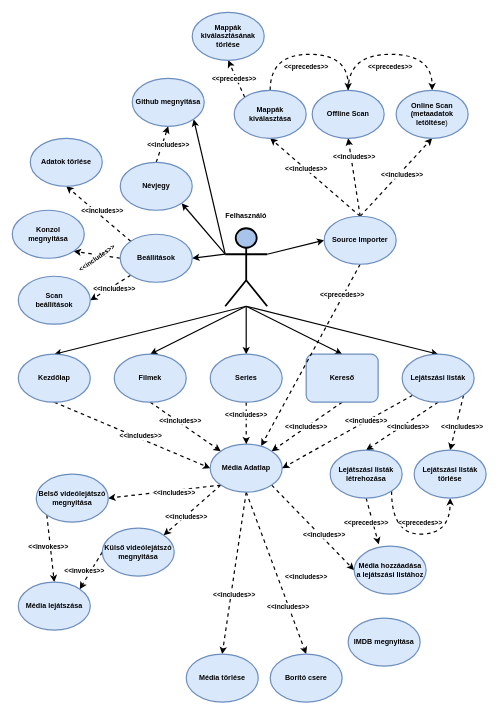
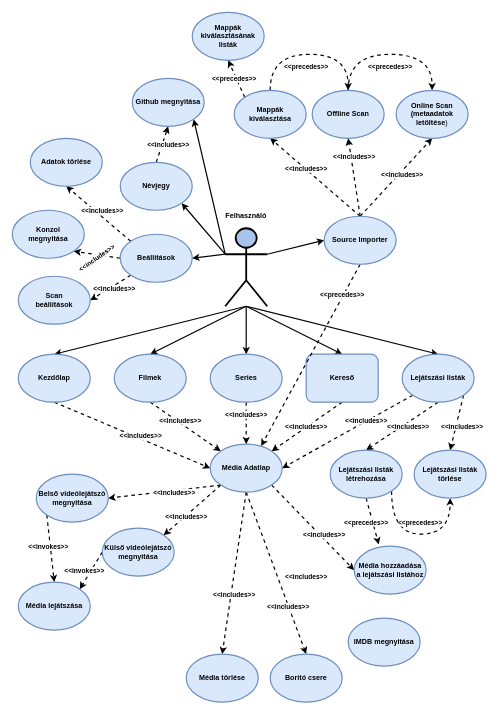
node "Mappák kiválasztásának törlése": label "Mappák kiválasztásának törlése" -> "Mappák kiválasztásának listák"
